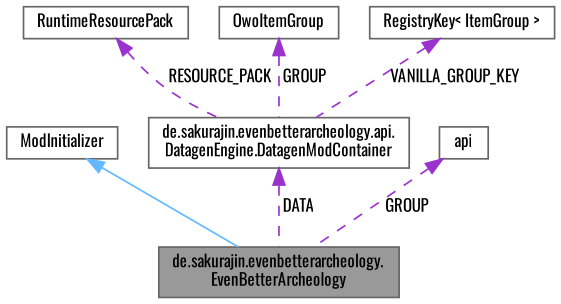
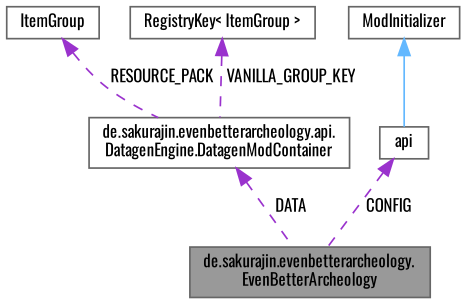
node "RuntimeResourcePack": label "RuntimeResourcePack" -> "ItemGroup"
node "OwoItemGroup": removed
edge "de.sakurajin.evenbetterarcheology. EvenBetterArcheology" -> "ModInitializer": now "api" -> "ModInitializer"
edge "de.sakurajin.evenbetterarcheology. EvenBetterArcheology" -> "api": label " GROUP" -> " CONFIG"
